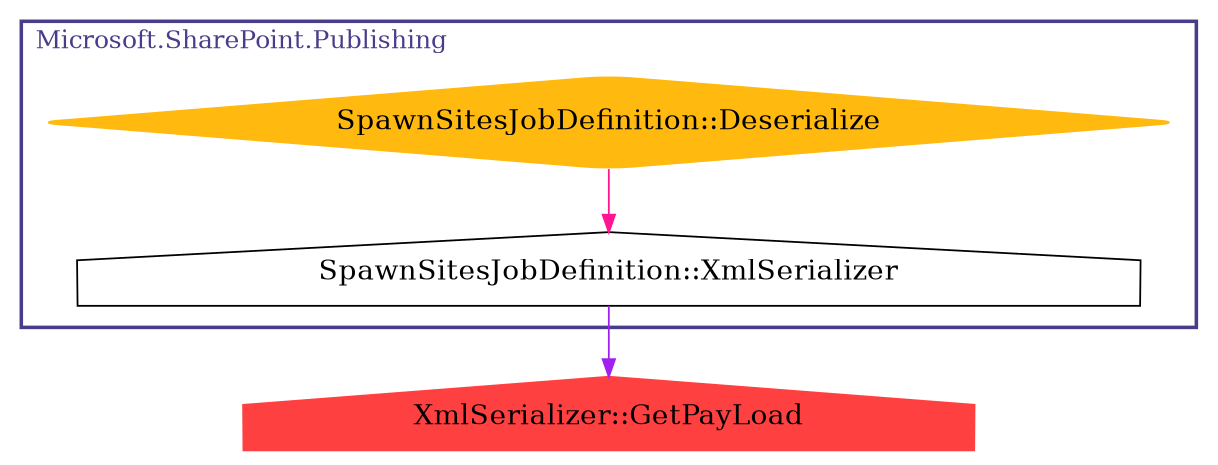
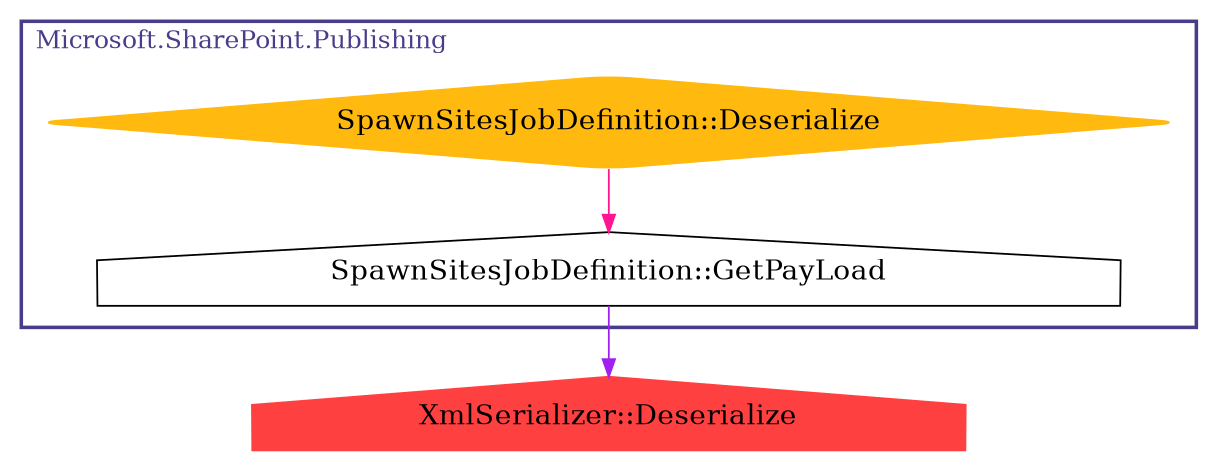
node "SpawnSitesJobDefinition::XmlSerializer": label "SpawnSitesJobDefinition::XmlSerializer" -> "SpawnSitesJobDefinition::GetPayLoad"
node "XmlSerializer::GetPayLoad": label "XmlSerializer::GetPayLoad" -> "XmlSerializer::Deserialize"
